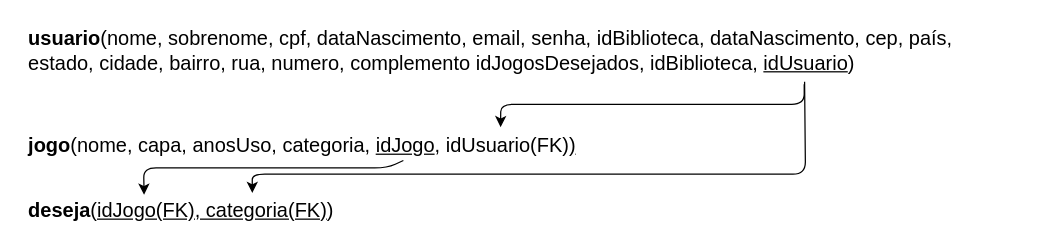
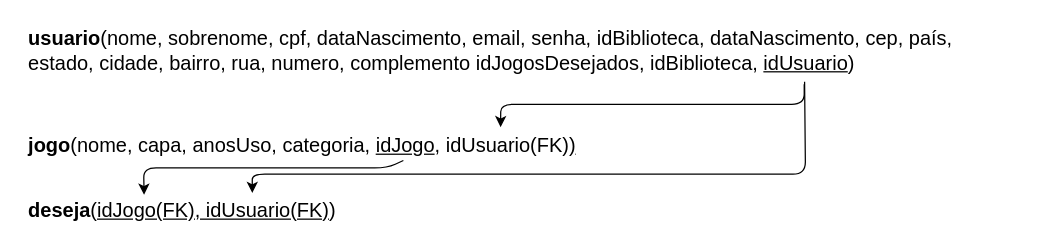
node "deseja(idJogo(FK), categoria(FK))": label "deseja(idJogo(FK), categoria(FK))" -> "deseja(idJogo(FK), idUsuario(FK))"
